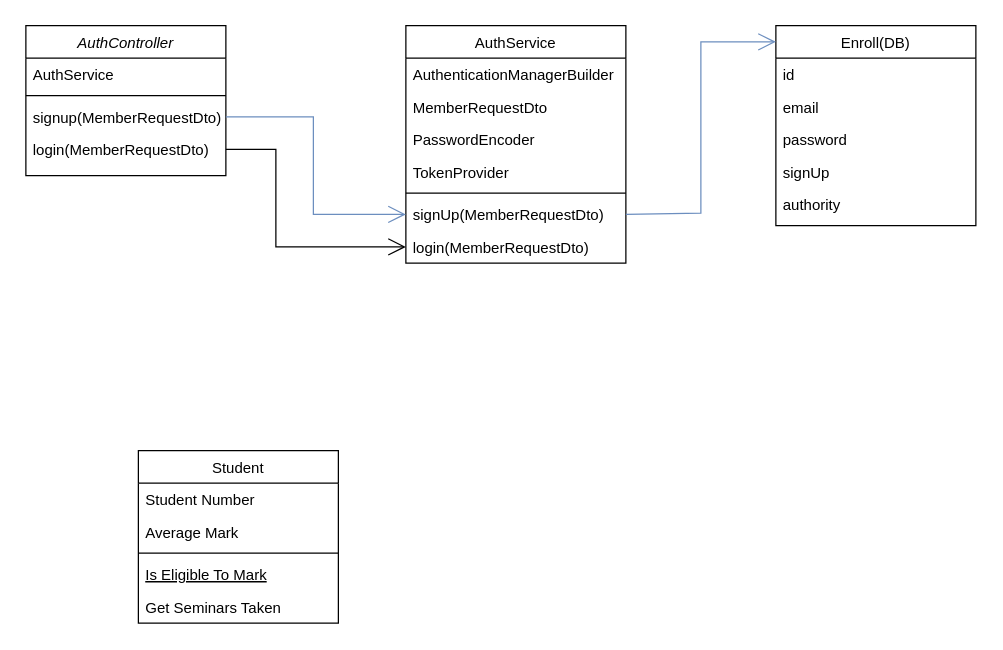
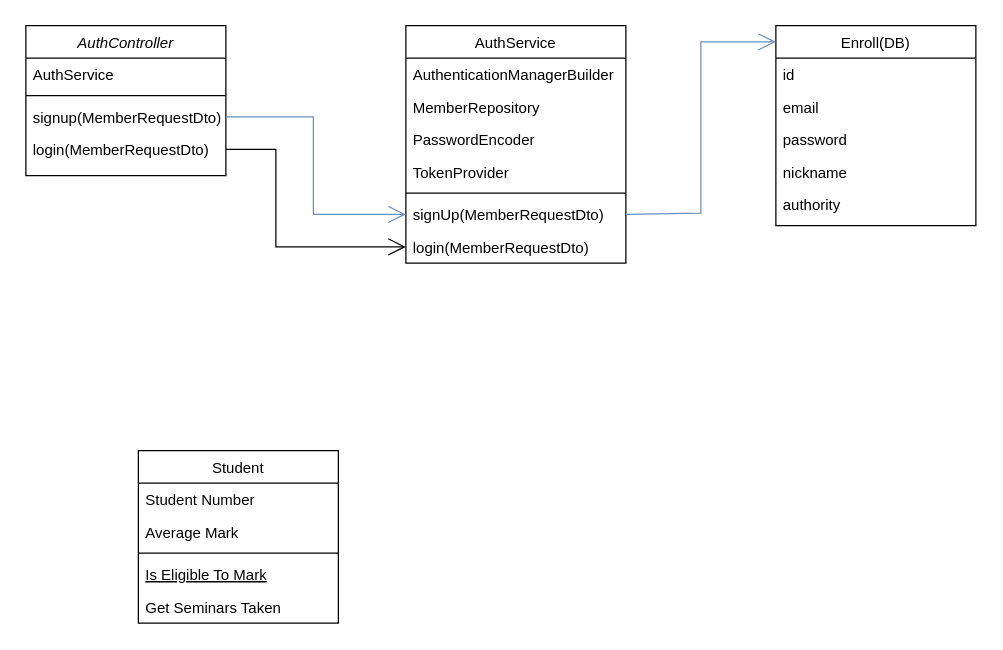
node "MemberRequestDto": label "MemberRequestDto" -> "MemberRepository"
node "signUp": label "signUp" -> "nickname"
